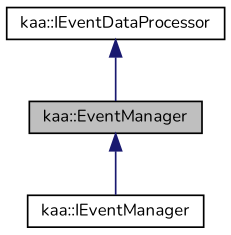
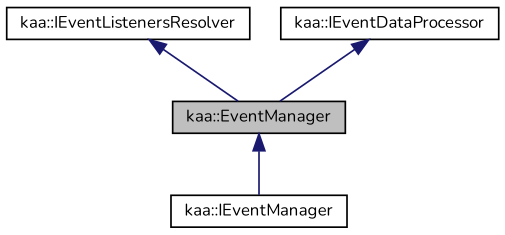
node "kaa::IEventListenersResolver": added
